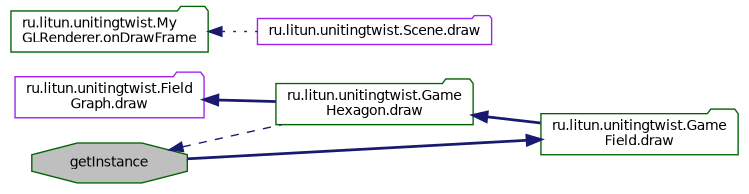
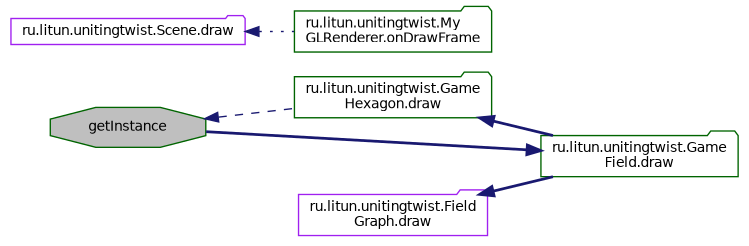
edge "ru.litun.unitingtwist.Scene.draw" -> "ru.litun.unitingtwist.My GLRenderer.onDrawFrame": reversed
edge "ru.litun.unitingtwist.Game Hexagon.draw" -> "ru.litun.unitingtwist.Field Graph.draw": now "ru.litun.unitingtwist.Game Field.draw" -> "ru.litun.unitingtwist.Field Graph.draw"
